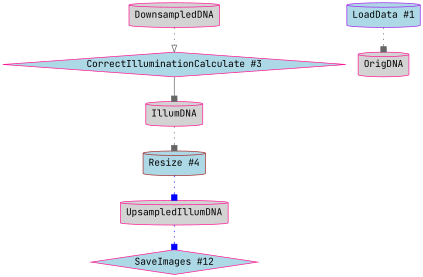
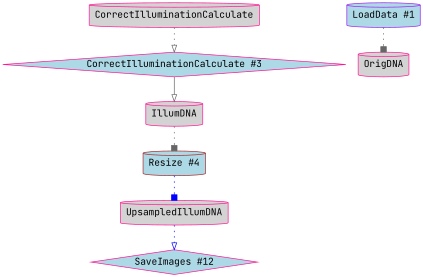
node "DownsampledDNA": label "DownsampledDNA" -> "CorrectIlluminationCalculate"
edge "CorrectIlluminationCalculate #3" -> "IllumDNA": arrowhead box -> onormal
edge "UpsampledIllumDNA" -> "SaveImages #12": arrowhead box -> onormal
